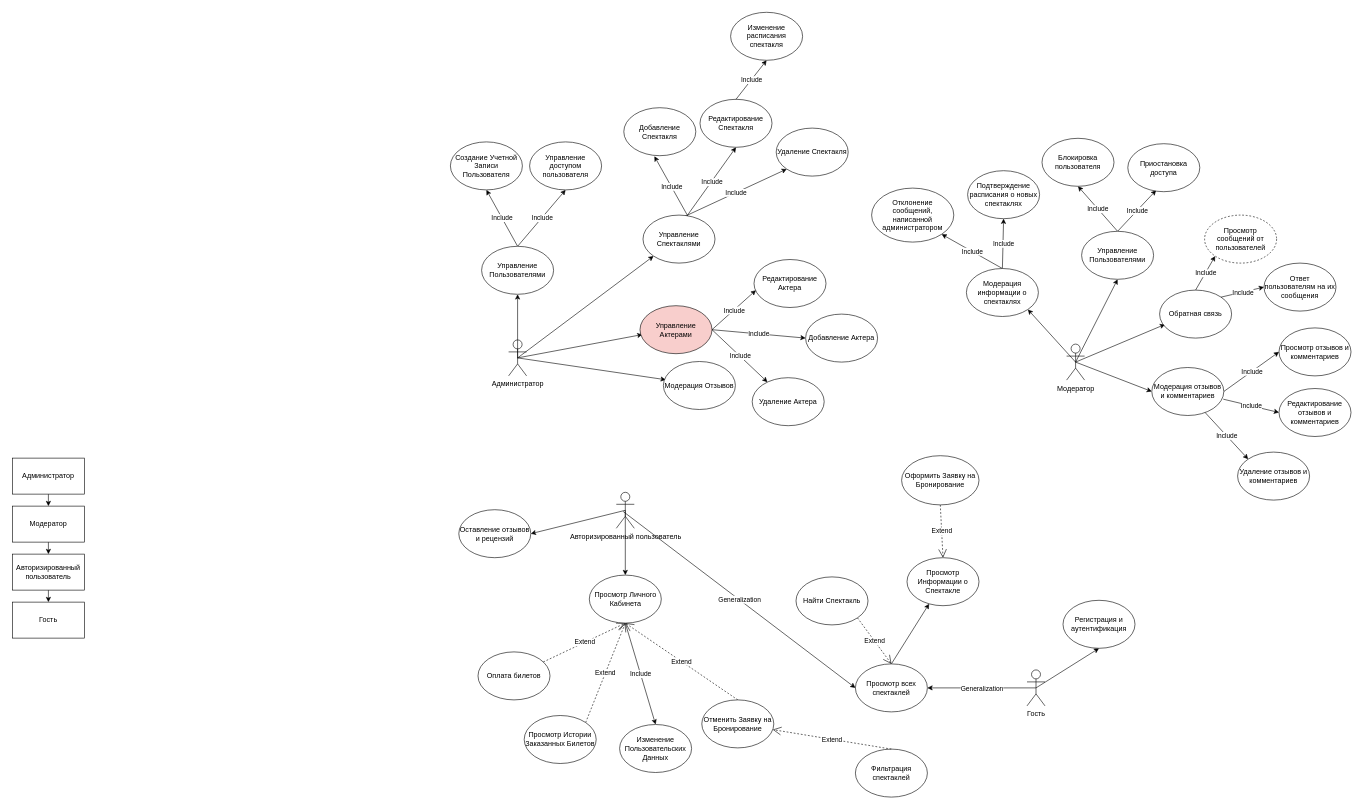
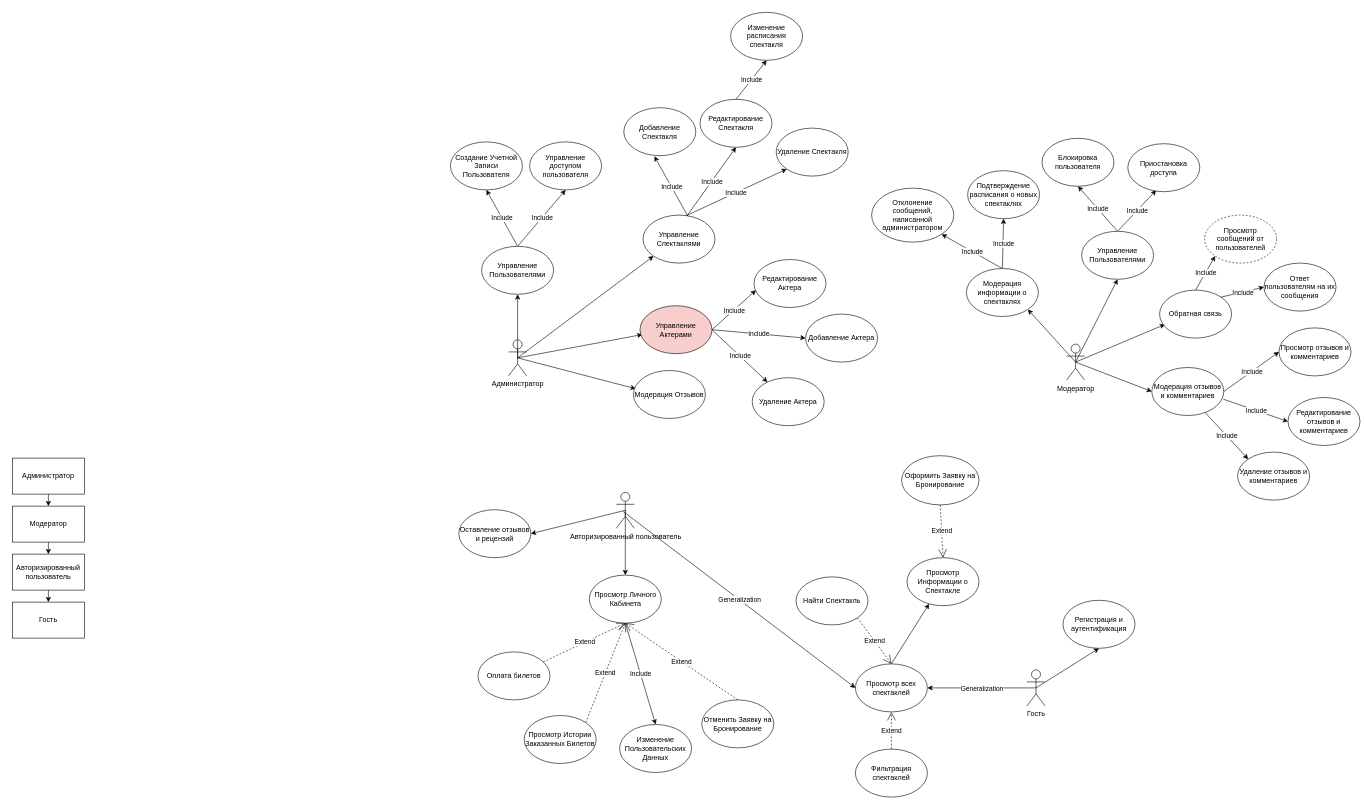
node "Модерация Отзывов": moved (699, 386) -> (669, 395)
node "Редактирование отзывов и комментариев": moved (1315, 413) -> (1324, 422)
edge "Фильтрация спектаклей" -> "Отменить Заявку на Бронирование": now "Фильтрация спектаклей" -> "Просмотр всех спектаклей"
